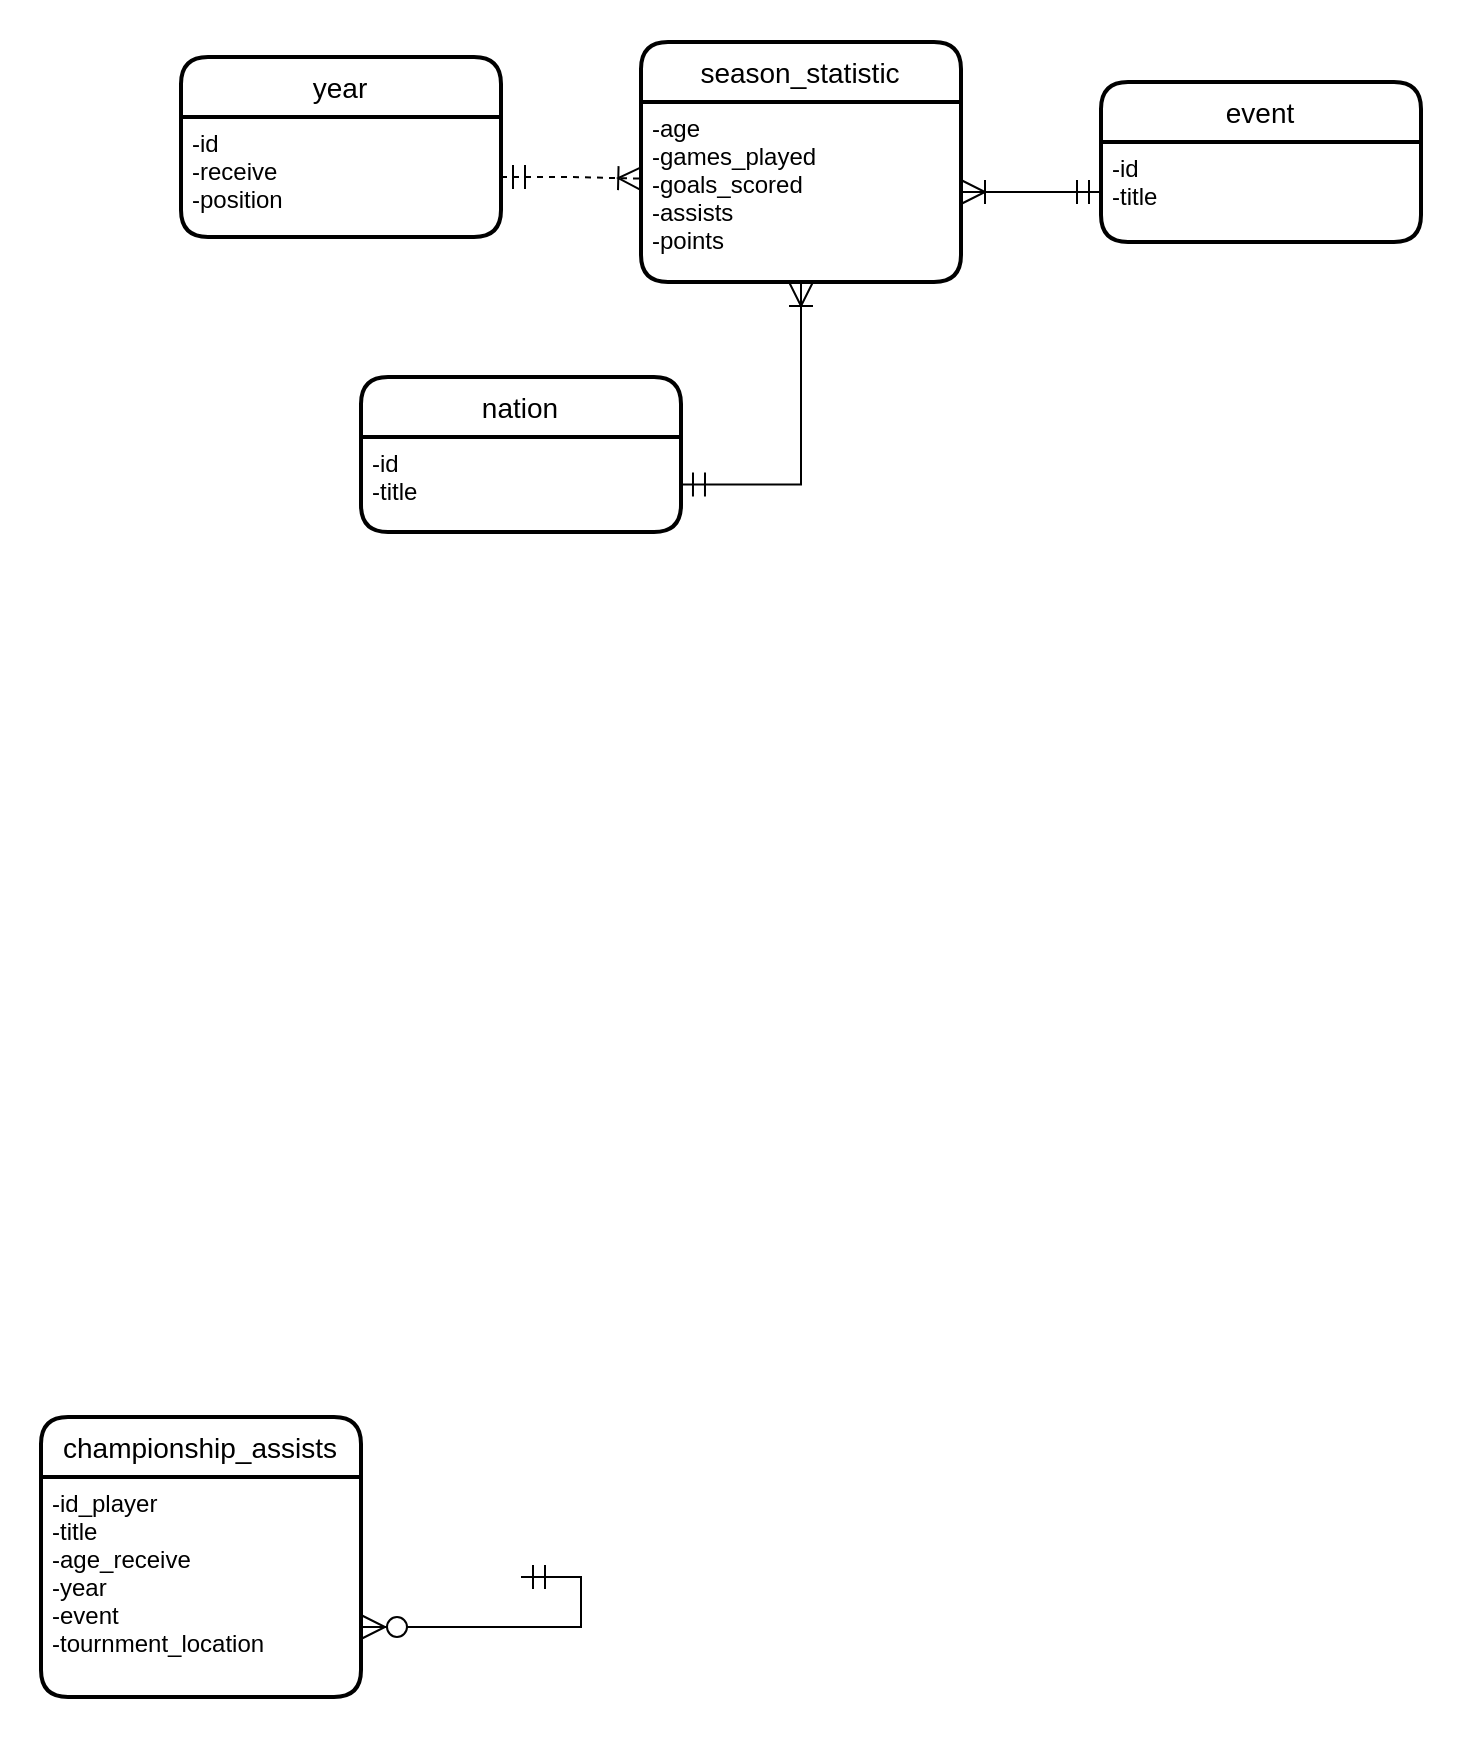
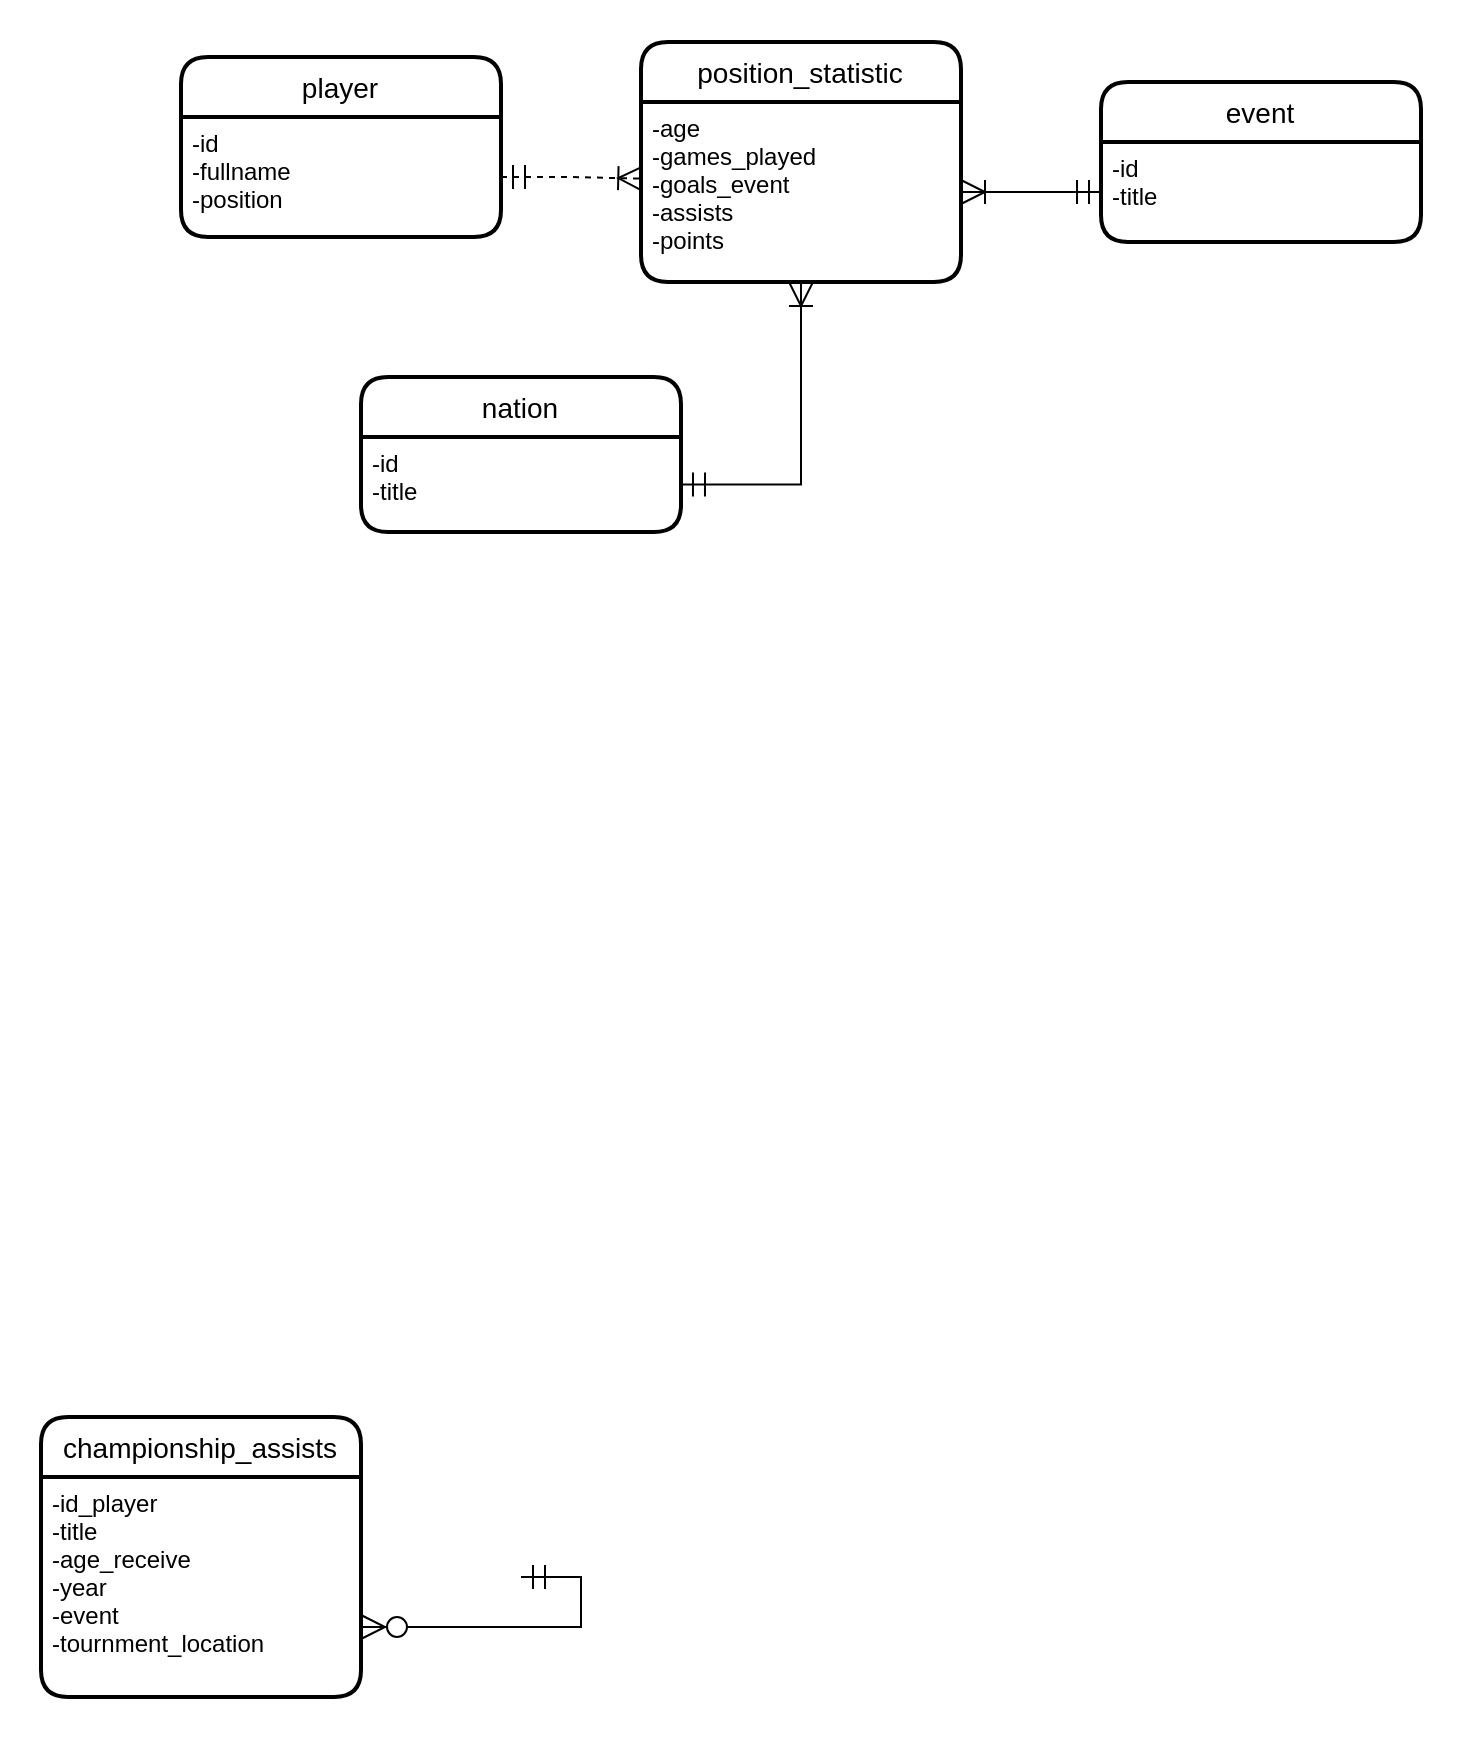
node "season_statistic": label "season_statistic" -> "position_statistic"
node "year": label "year" -> "player"
node "-age -games_played -goals_scored -assists -points": label "-age -games_played -goals_scored -assists -points" -> "-age -games_played -goals_event -assists -points"
node "-id -receive -position": label "-id -receive -position" -> "-id -fullname -position"
